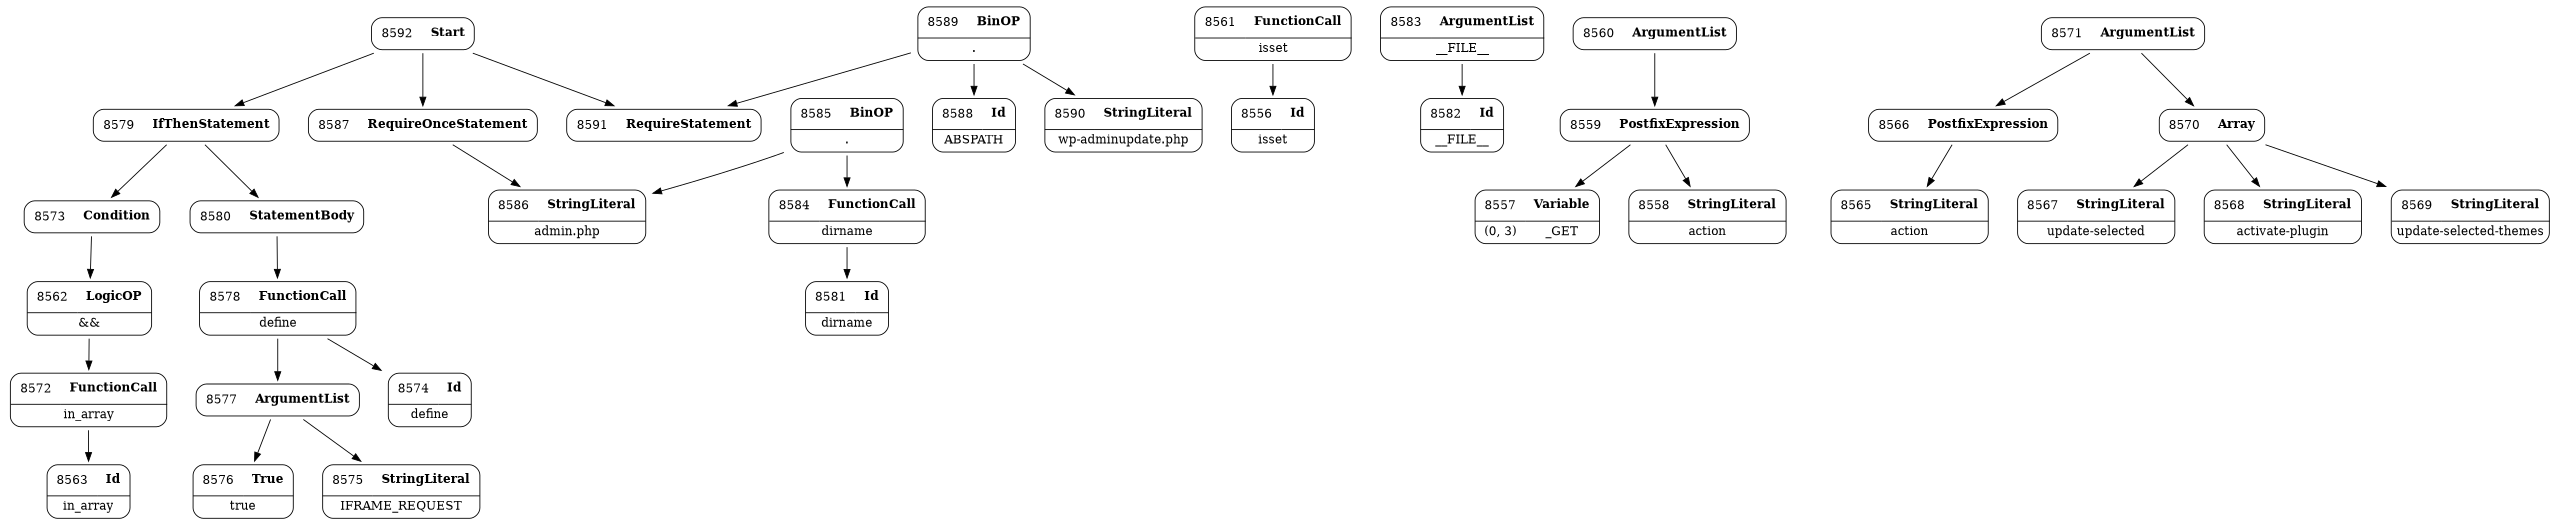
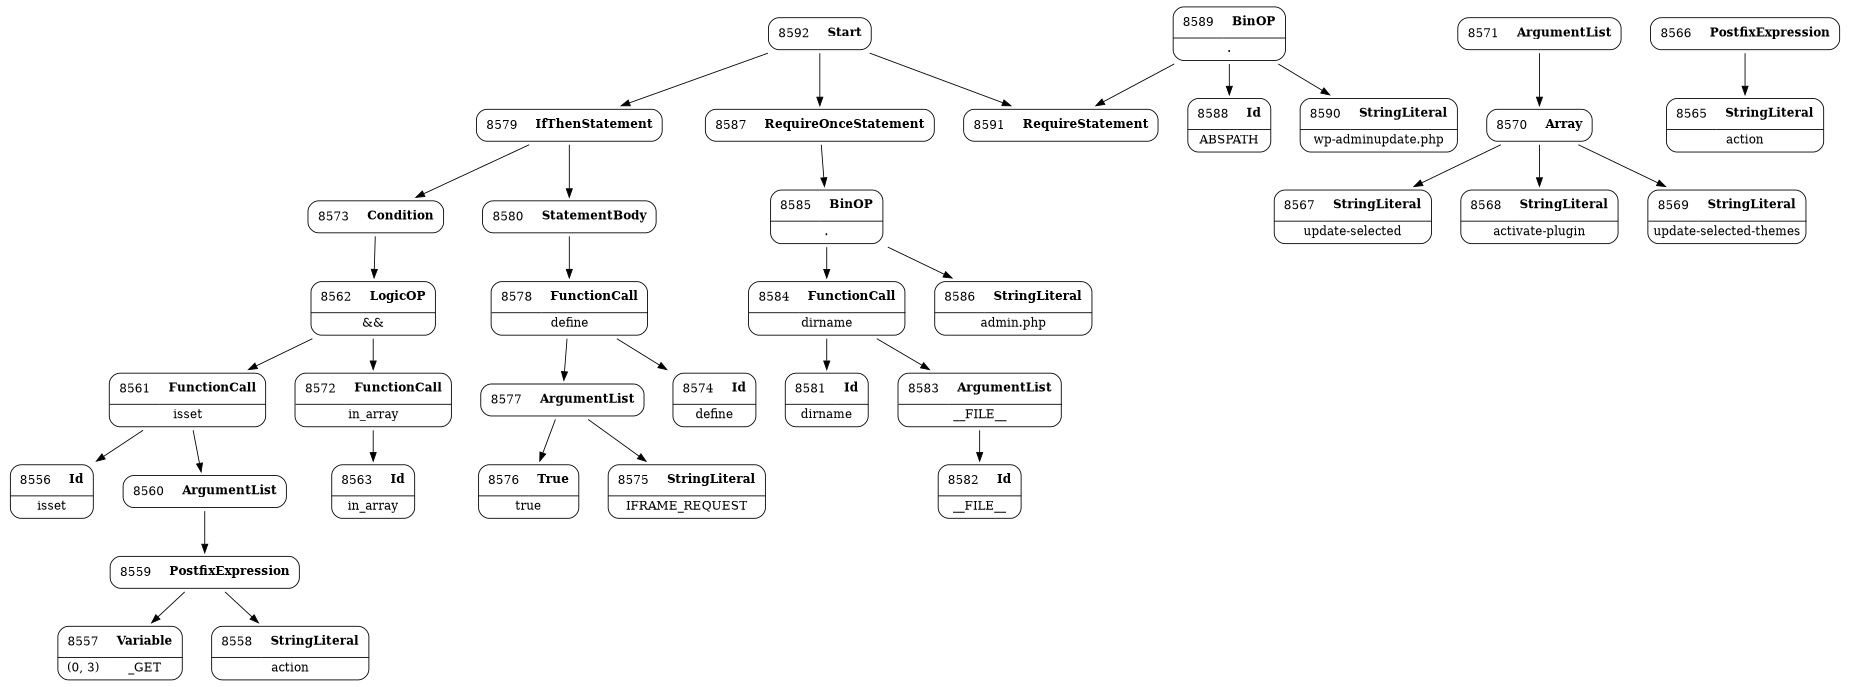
edge "8571" -> "8566": removed
edge "8587" -> "8586": now "8587" -> "8585"
edge "8562" -> "8561": added
edge "8584" -> "8583": added
edge "8561" -> "8560": added
